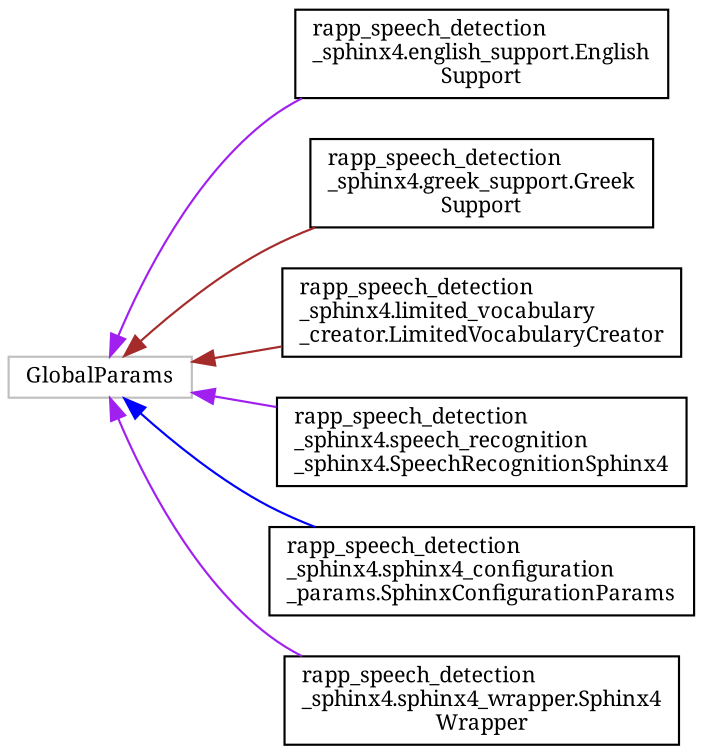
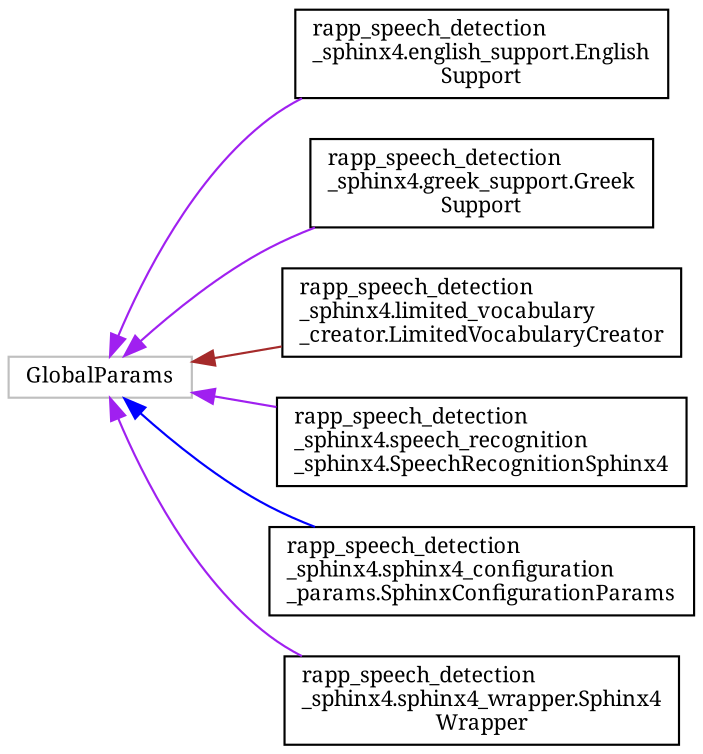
edge "rapp_speech_detection _sphinx4.greek_support.Greek Support" -> "GlobalParams": color brown -> purple
